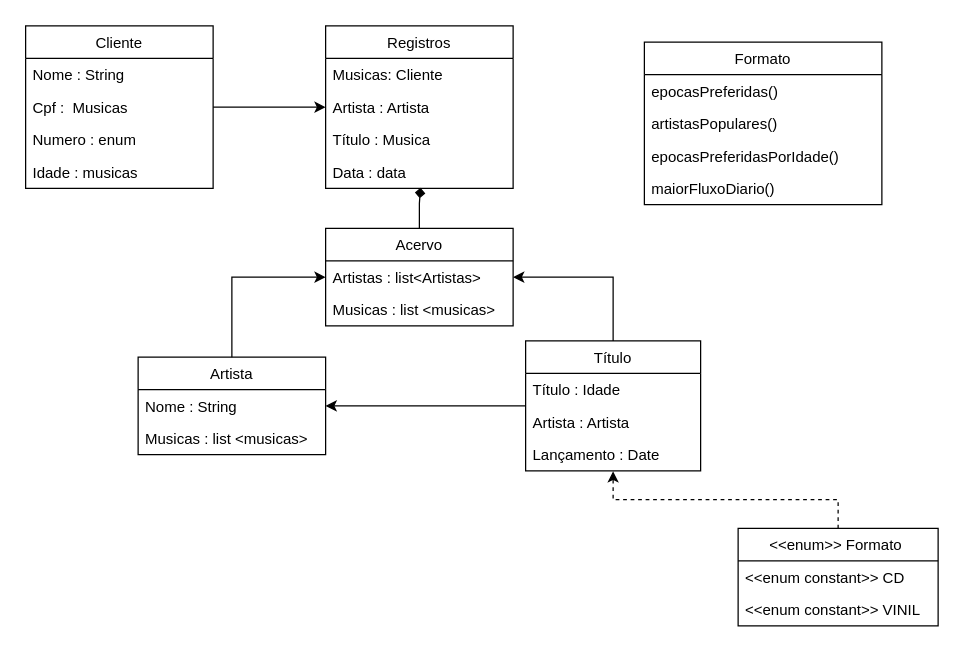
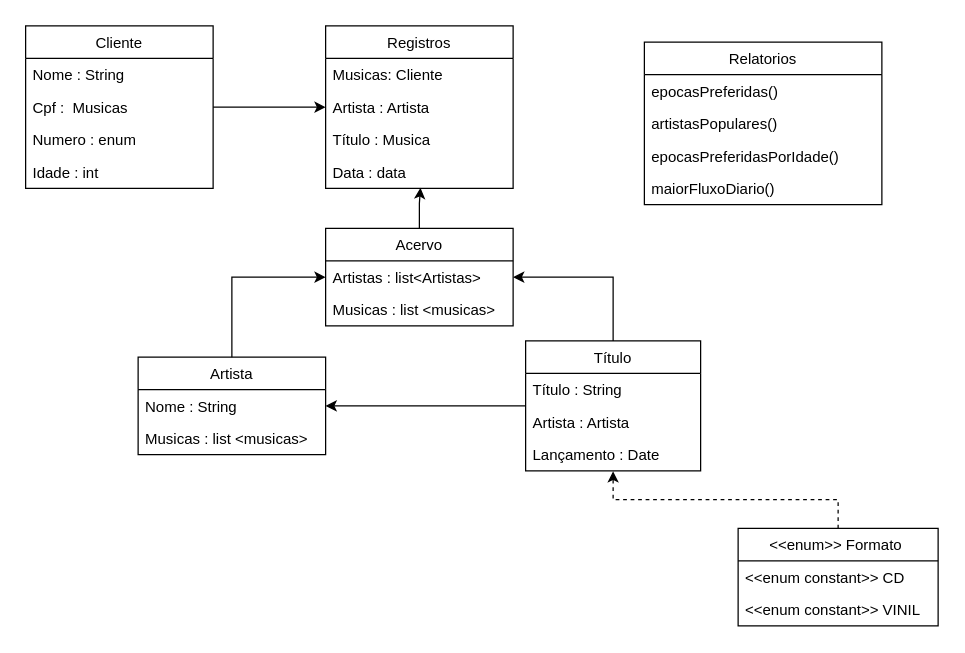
node "Formato": label "Formato" -> "Relatorios"
node "Idade : musicas": label "Idade : musicas" -> "Idade : int"
edge "Acervo" -> "Data : data": arrowhead diamond -> classic
node "Título : Idade": label "Título : Idade" -> "Título : String"
